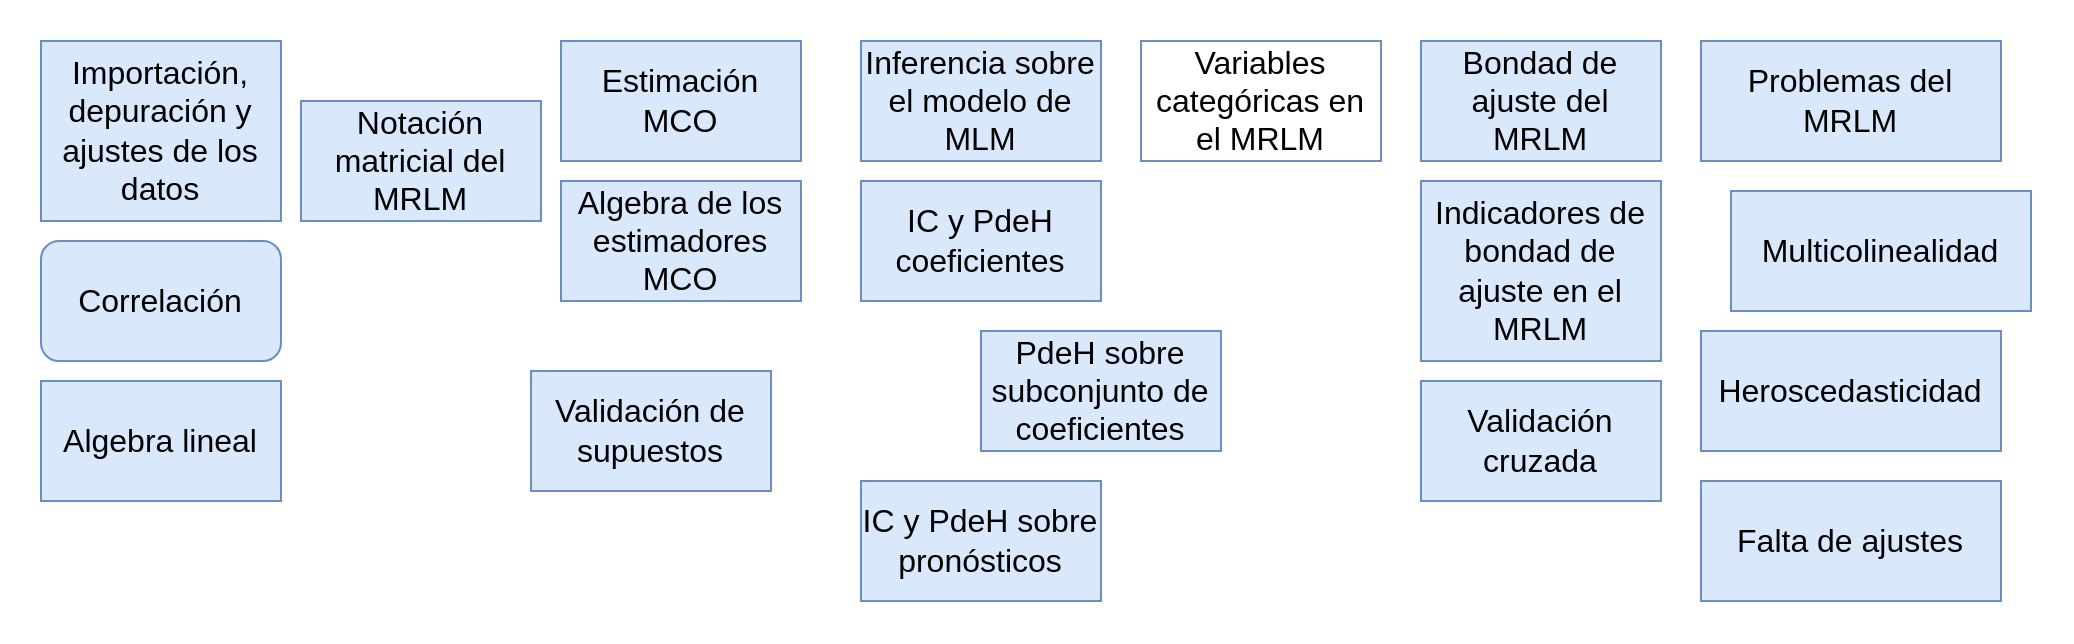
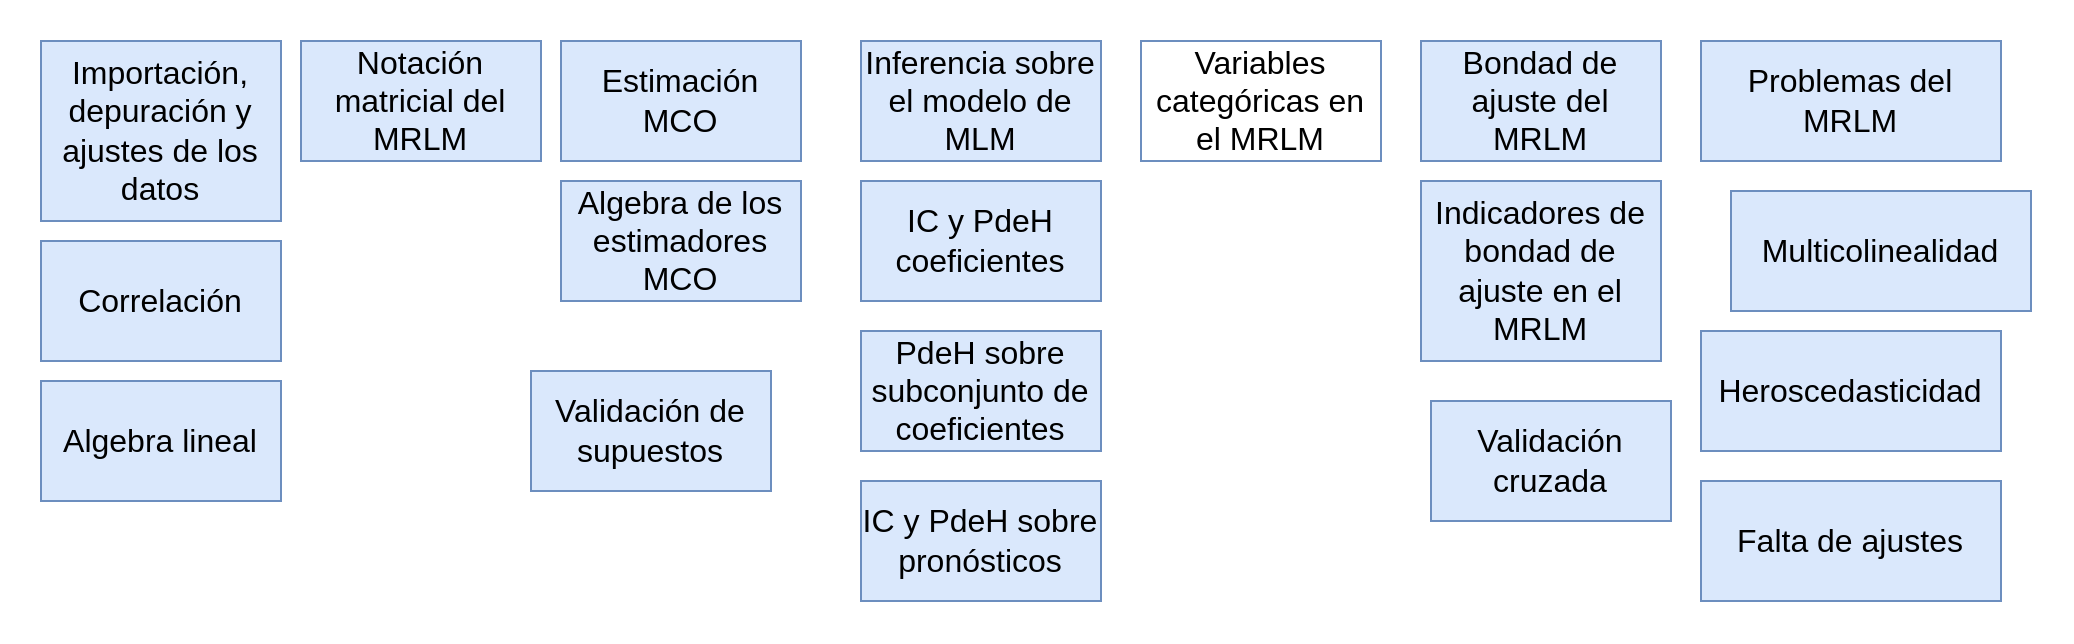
node "Notación matricial del MRLM": moved (421, 161) -> (421, 101)
node "Correlación": shape rounded rectangle -> rectangle
node "PdeH sobre subconjunto de coeficientes": moved (1101, 391) -> (981, 391)
node "Validación cruzada": moved (1541, 441) -> (1551, 461)
